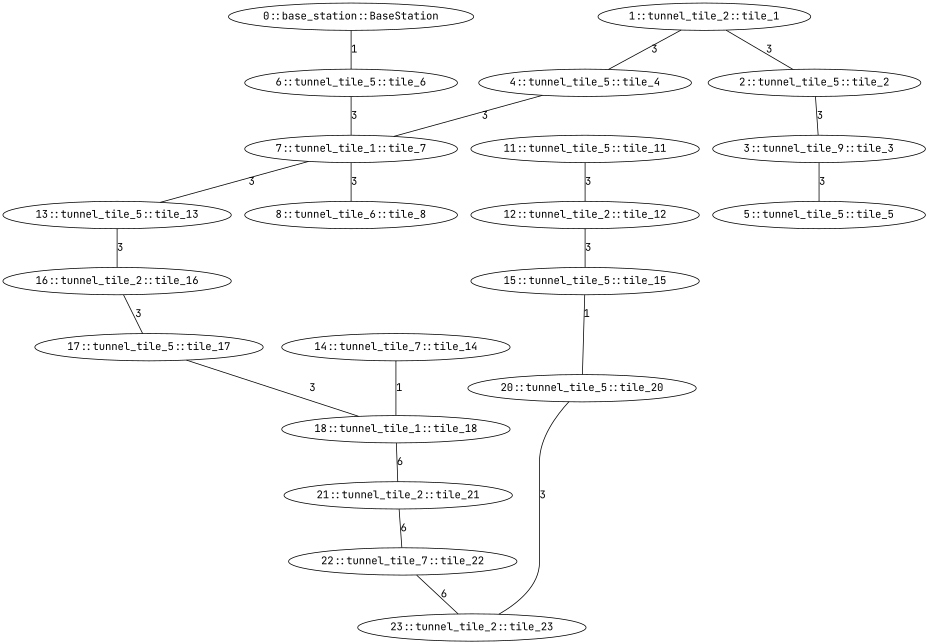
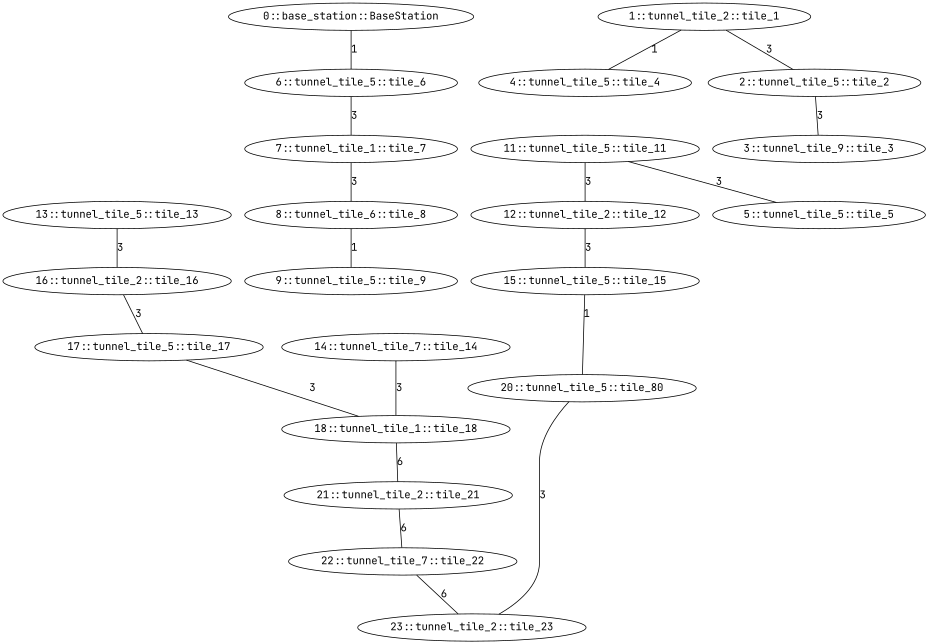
edge "1::tunnel_tile_2::tile_1" -- "4::tunnel_tile_5::tile_4": label "3" -> "1"
edge "4::tunnel_tile_5::tile_4" -- "7::tunnel_tile_1::tile_7": removed, label "3"
edge "7::tunnel_tile_1::tile_7" -- "13::tunnel_tile_5::tile_13": removed, label "3"
edge "3::tunnel_tile_9::tile_3" -- "5::tunnel_tile_5::tile_5": now "11::tunnel_tile_5::tile_11" -- "5::tunnel_tile_5::tile_5"
node "9::tunnel_tile_5::tile_9": added
edge "14::tunnel_tile_7::tile_14" -- "18::tunnel_tile_1::tile_18": label "1" -> "3"
node "20::tunnel_tile_5::tile_20": label "20::tunnel_tile_5::tile_20" -> "20::tunnel_tile_5::tile_80"
